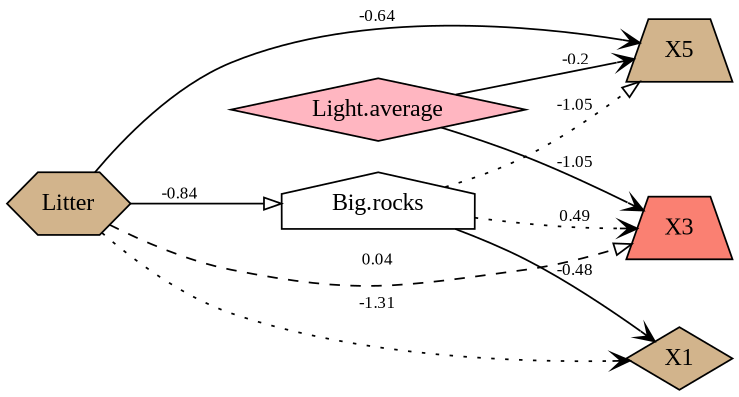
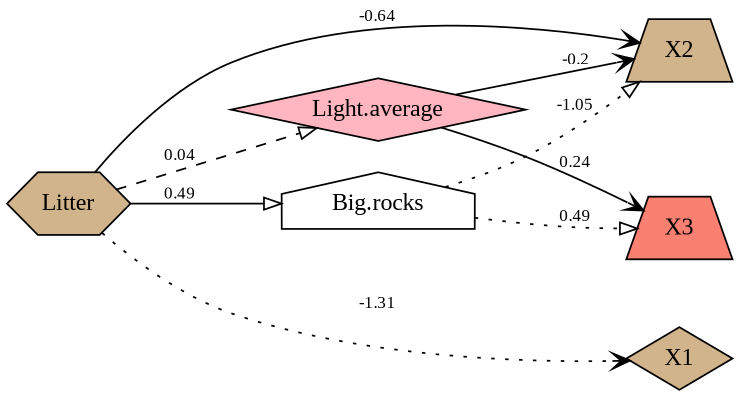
node "X5": label "X5" -> "X2"
edge "Light.average" -> "X3": label "-1.05" -> "0.24"
edge "Litter" -> "Big.rocks": label "-0.84" -> "0.49"
edge "Big.rocks" -> "X3": arrowhead vee -> onormal
edge "Big.rocks" -> "X1": removed, label "-0.48"
edge "Litter" -> "X3": now "Litter" -> "Light.average"
